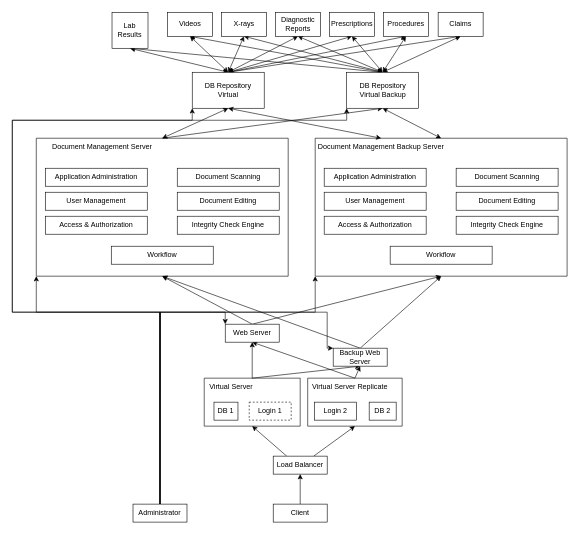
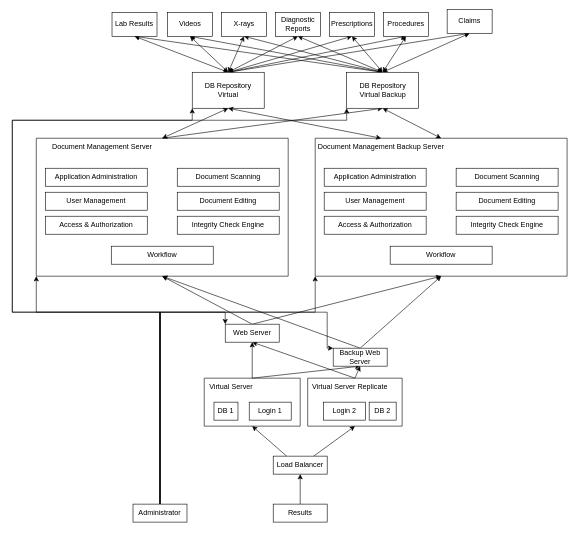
node "Claims": moved (461, 24) -> (470, 21)
node "Lab Results": size 36x36 -> 45x24
node "Login 1": style dashed -> solid
node "Login 2": moved (336, 411) -> (345, 411)
node "Client": label "Client" -> "Results"
